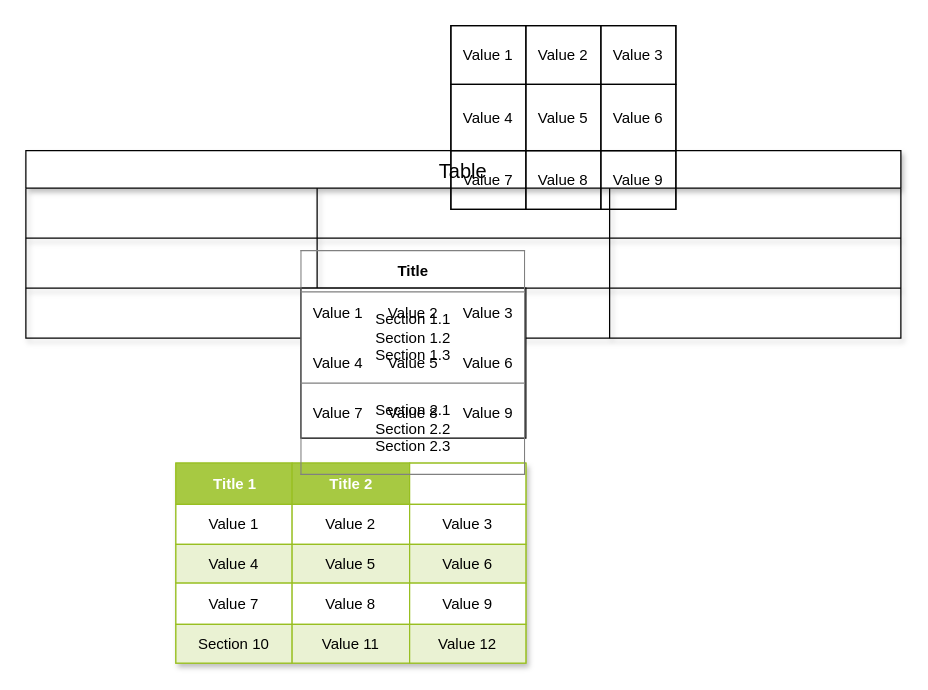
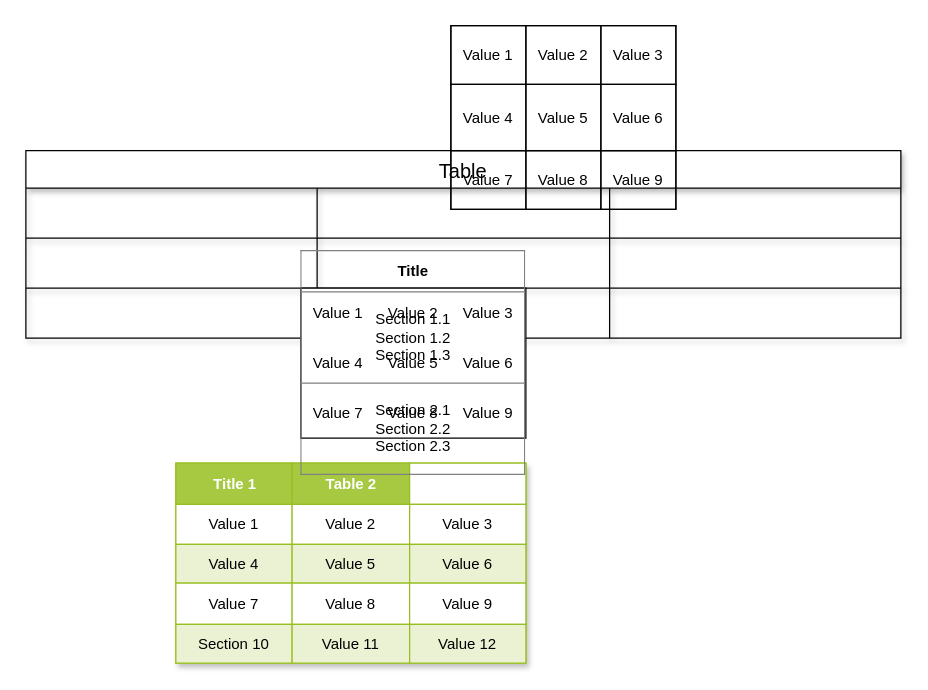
node "Title 2": label "Title 2" -> "Table 2"
